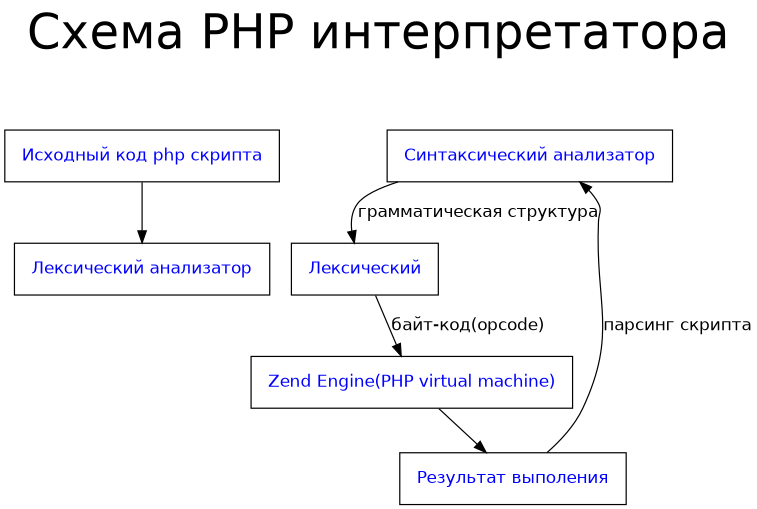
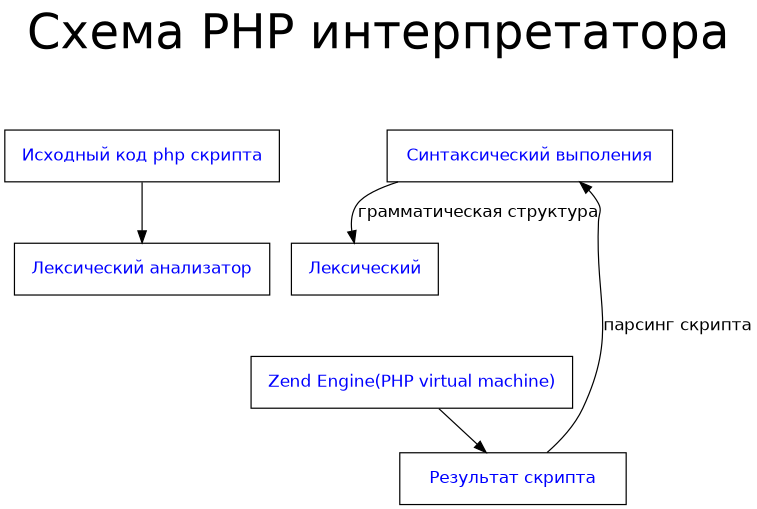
node "Синтаксический анализатор": label "Синтаксический анализатор" -> "Синтаксический выполения"
edge "Лексический" -> "Zend Engine(PHP virtual machine)": removed, label "байт-код(opcode)"
node "Результат выполения": label "Результат выполения" -> "Результат скрипта"
